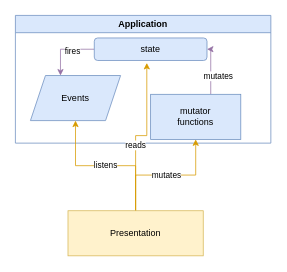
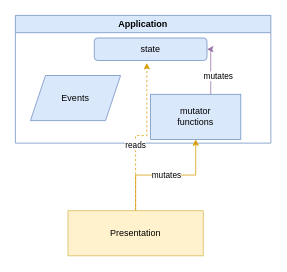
edge "state" -> "Events": removed, label "fires"
edge "Presentation" -> "state": style solid -> dashed
edge "Presentation" -> "Events": removed, label "listens"
